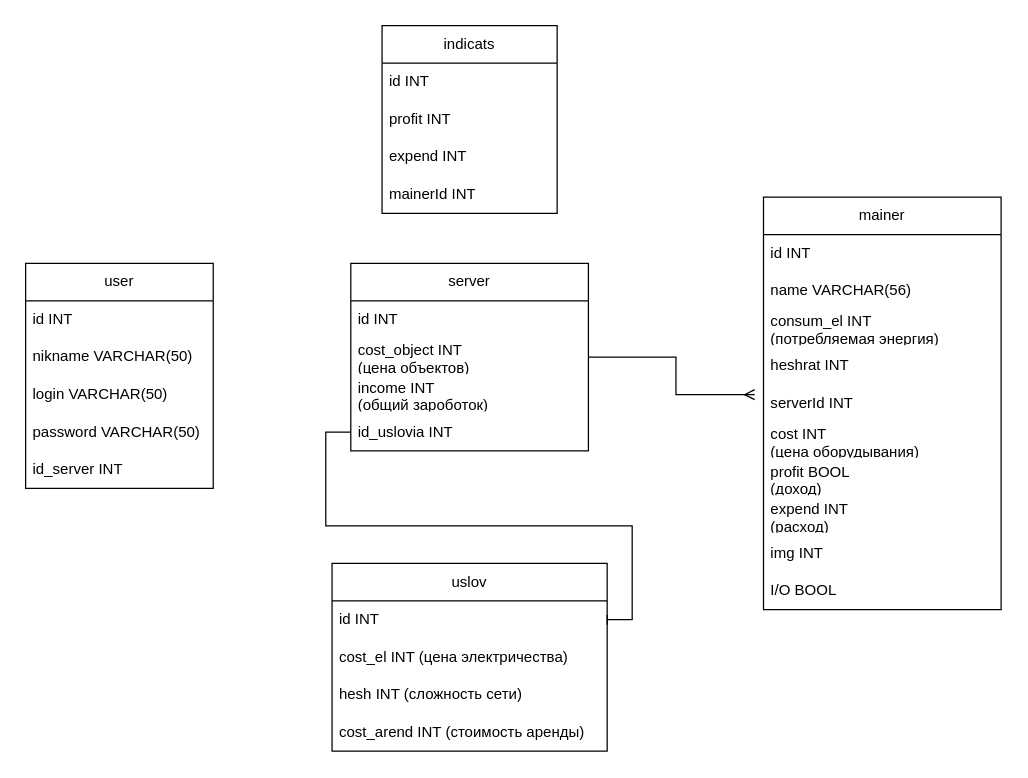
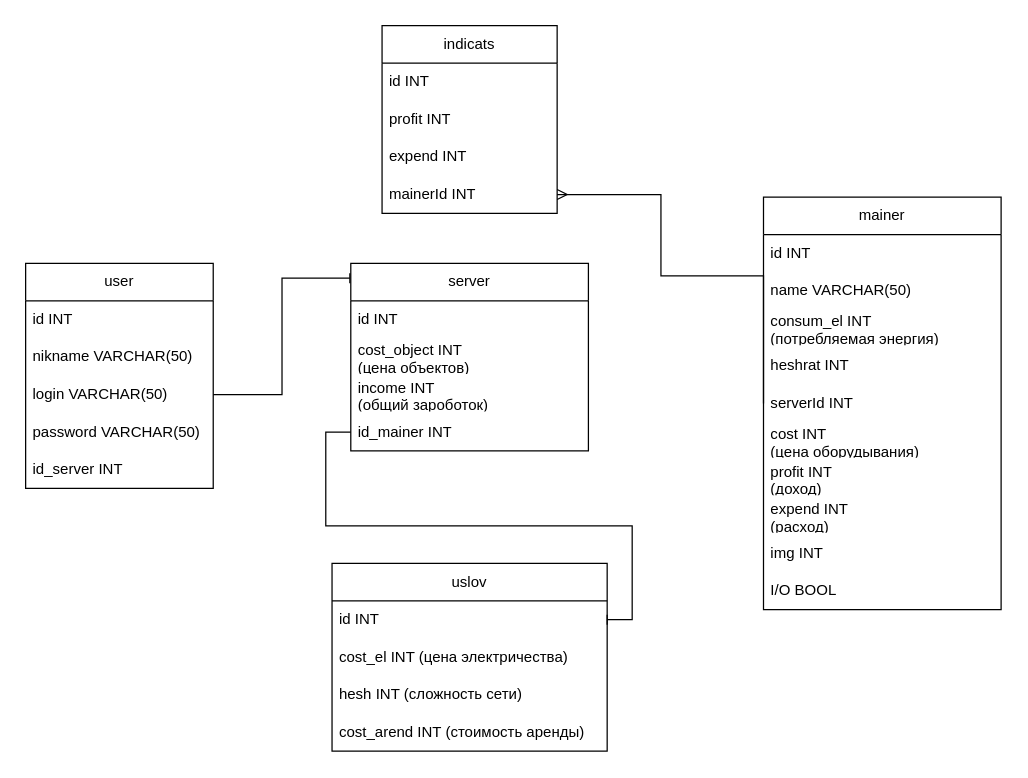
edge "serverId INT" -> "mainerId INT": added
node "name VARCHAR(56)": label "name VARCHAR(56)" -> "name VARCHAR(50)"
edge "login VARCHAR(50)" -> "server": added
edge "cost_object INT (цена объектов)" -> "serverId INT": removed
node "id_uslovia INT": label "id_uslovia INT" -> "id_mainer INT"
node "profit BOOL (доход)": label "profit BOOL (доход)" -> "profit INT (доход)"
